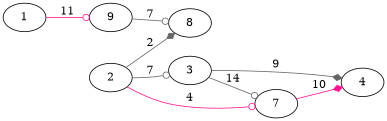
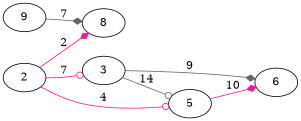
node "1": removed
edge "9" -> "8": arrowhead odot -> diamond
edge "2" -> "8": color gray40 -> deeppink
edge "2" -> "3": color gray40 -> deeppink
node "4": label "4" -> "6"
node "7": label "7" -> "5"
